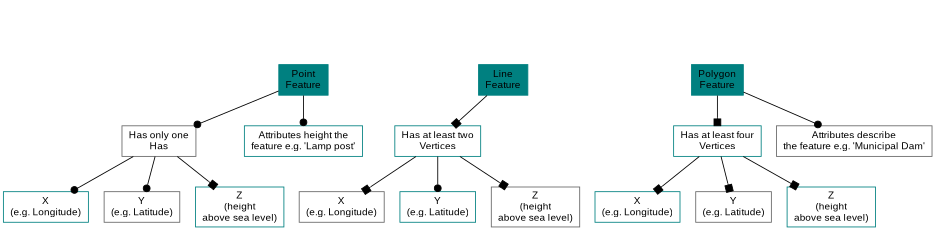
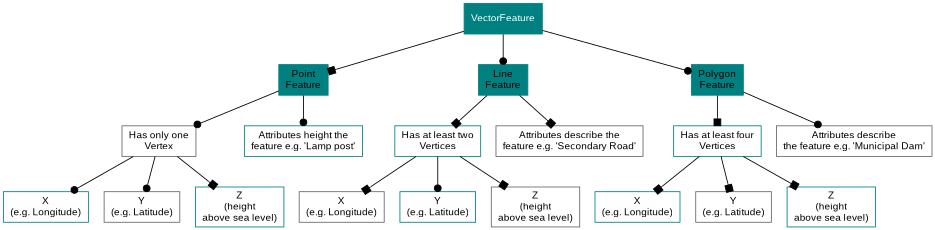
node "VectorFeature": added
node "Has only one Has": label "Has only one Has" -> "Has only one Vertex"
node "Attributes describe the feature e.g. 'Secondary Road'": added
